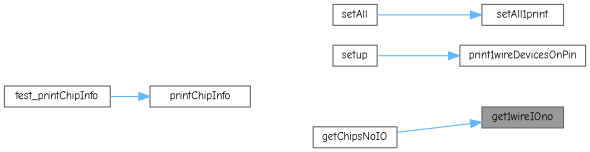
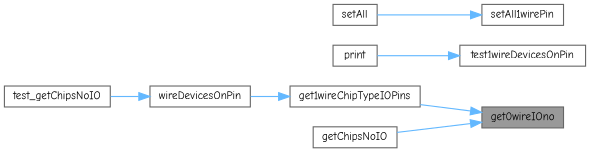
node "setAll1print": label "setAll1print" -> "setAll1wirePin"
node "setup": label "setup" -> "print"
node "print1wireDevicesOnPin": label "print1wireDevicesOnPin" -> "test1wireDevicesOnPin"
node "test_printChipInfo": label "test_printChipInfo" -> "test_getChipsNoIO"
node "printChipInfo": label "printChipInfo" -> "wireDevicesOnPin"
node "get1wireChipTypeIOPins": added
node "get1wireIOno": label "get1wireIOno" -> "get0wireIOno"
